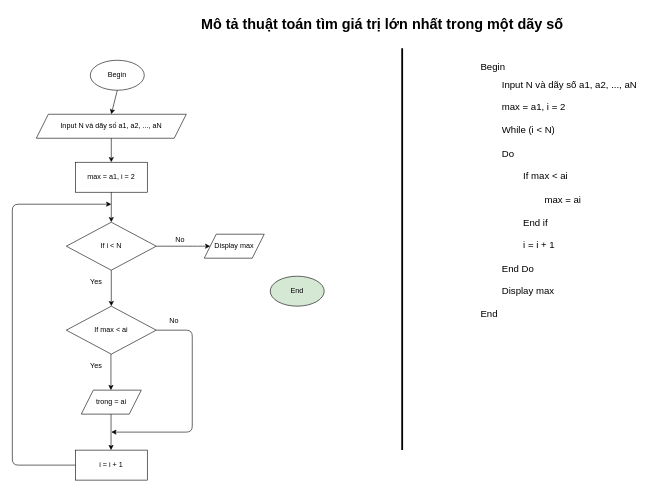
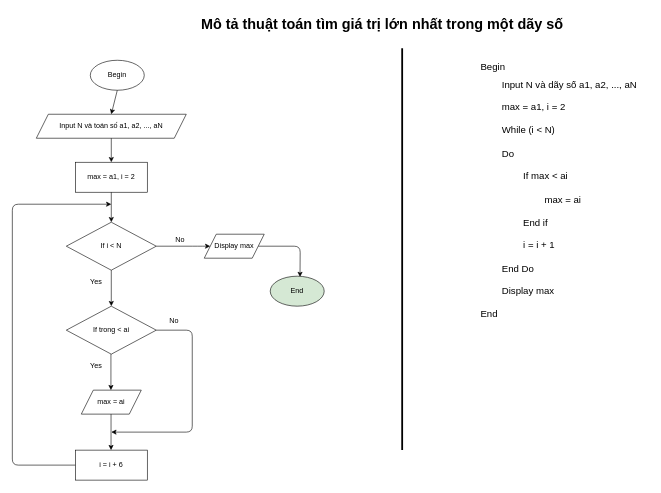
node "Input N và dãy số a1, a2, ..., aN": label "Input N và dãy số a1, a2, ..., aN" -> "Input N và toán số a1, a2, ..., aN"
edge "Display max" -> "End": added
node "If max < ai": label "If max < ai" -> "If trong < ai"
node "trong = ai": label "trong = ai" -> "max = ai"
node "i = i + 1": label "i = i + 1" -> "i = i + 6"
